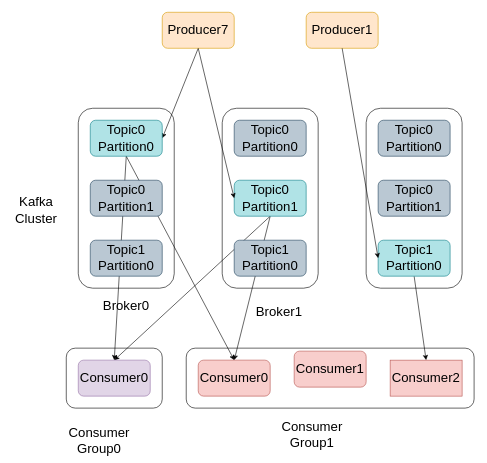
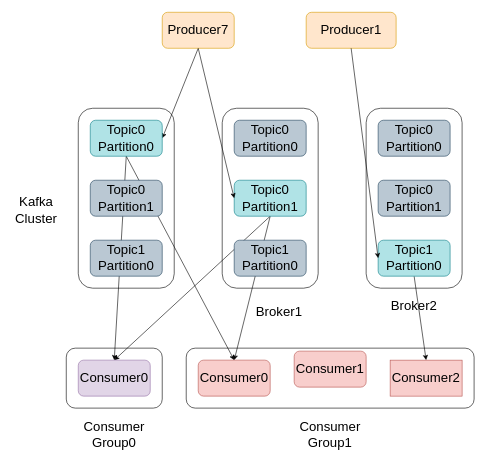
node "Producer1": size 72x36 -> 90x36
node "Broker0": removed
node "Broker2": added
node "Consumer Group1": moved (312, 435) -> (330, 435)
node "Consumer Group0": moved (99, 441) -> (114, 435)
